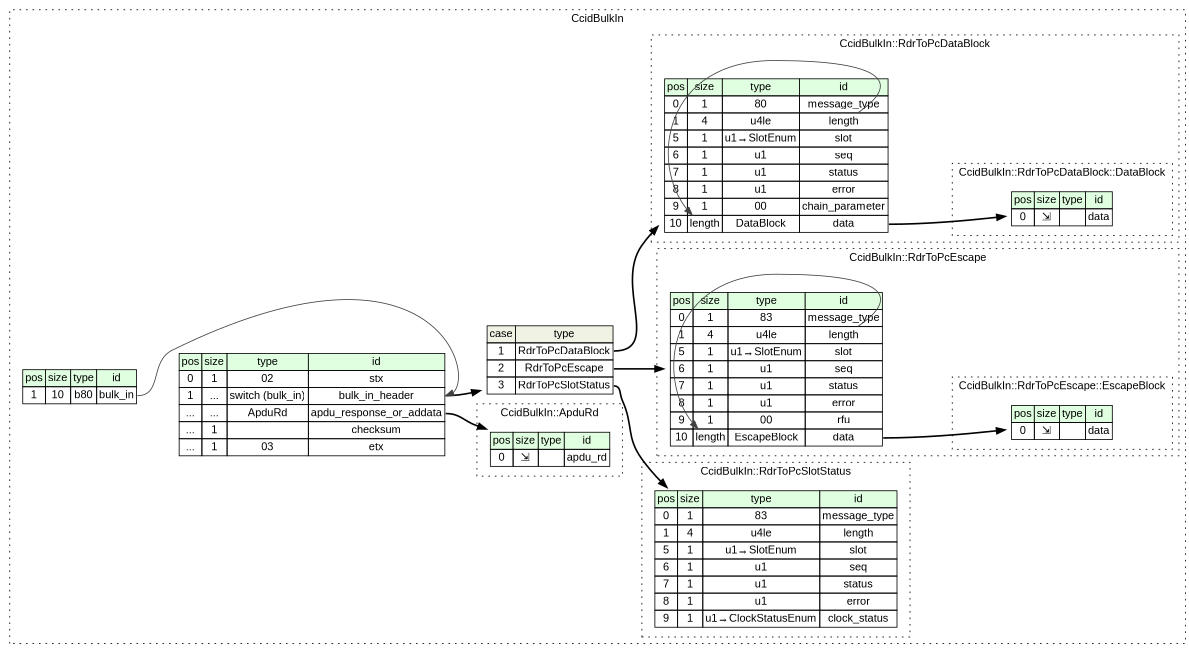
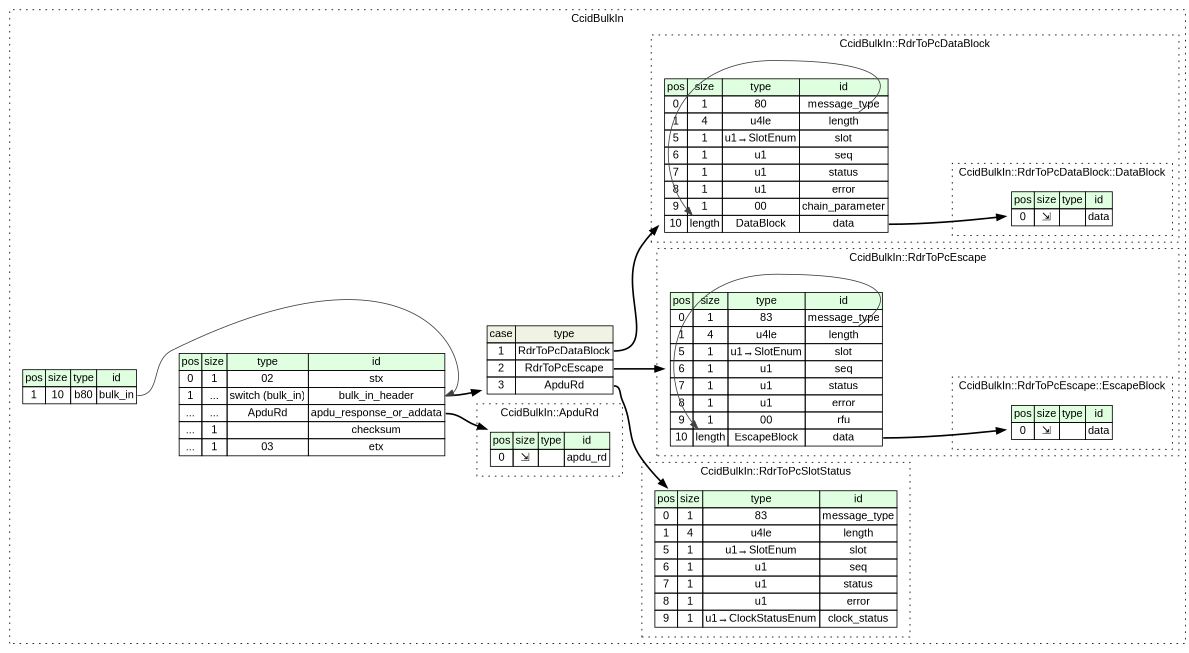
node "case": text "RdrToPcSlotStatus" -> "ApduRd"
